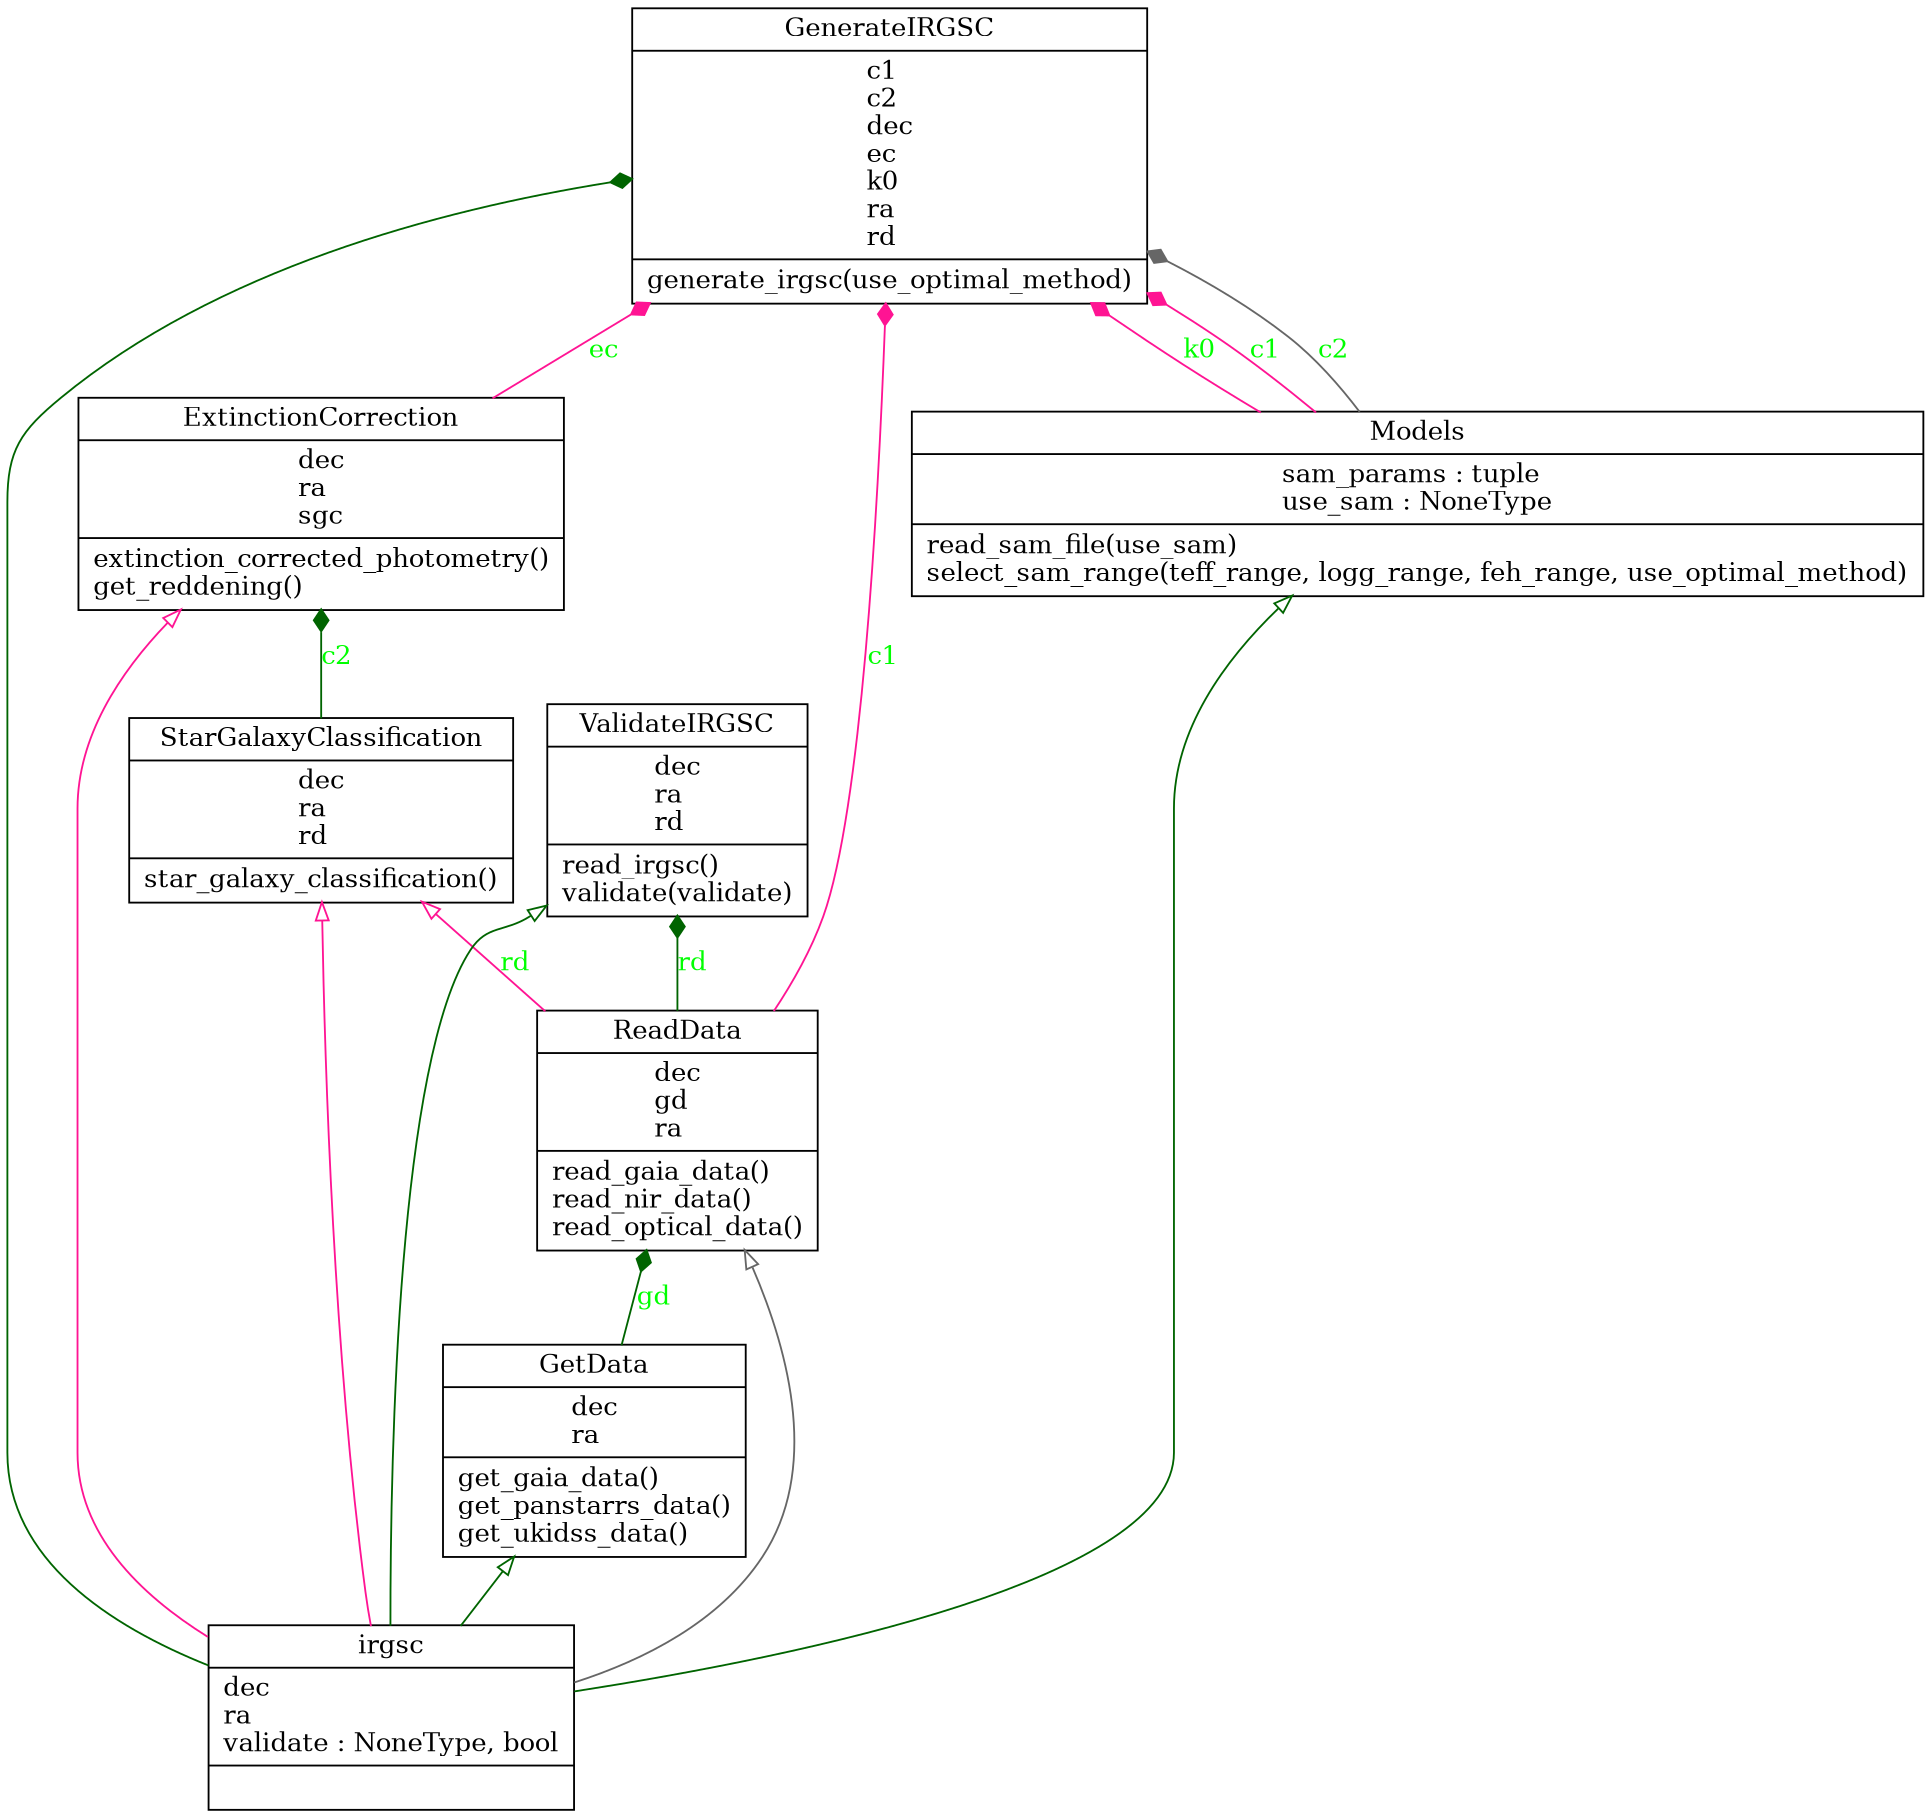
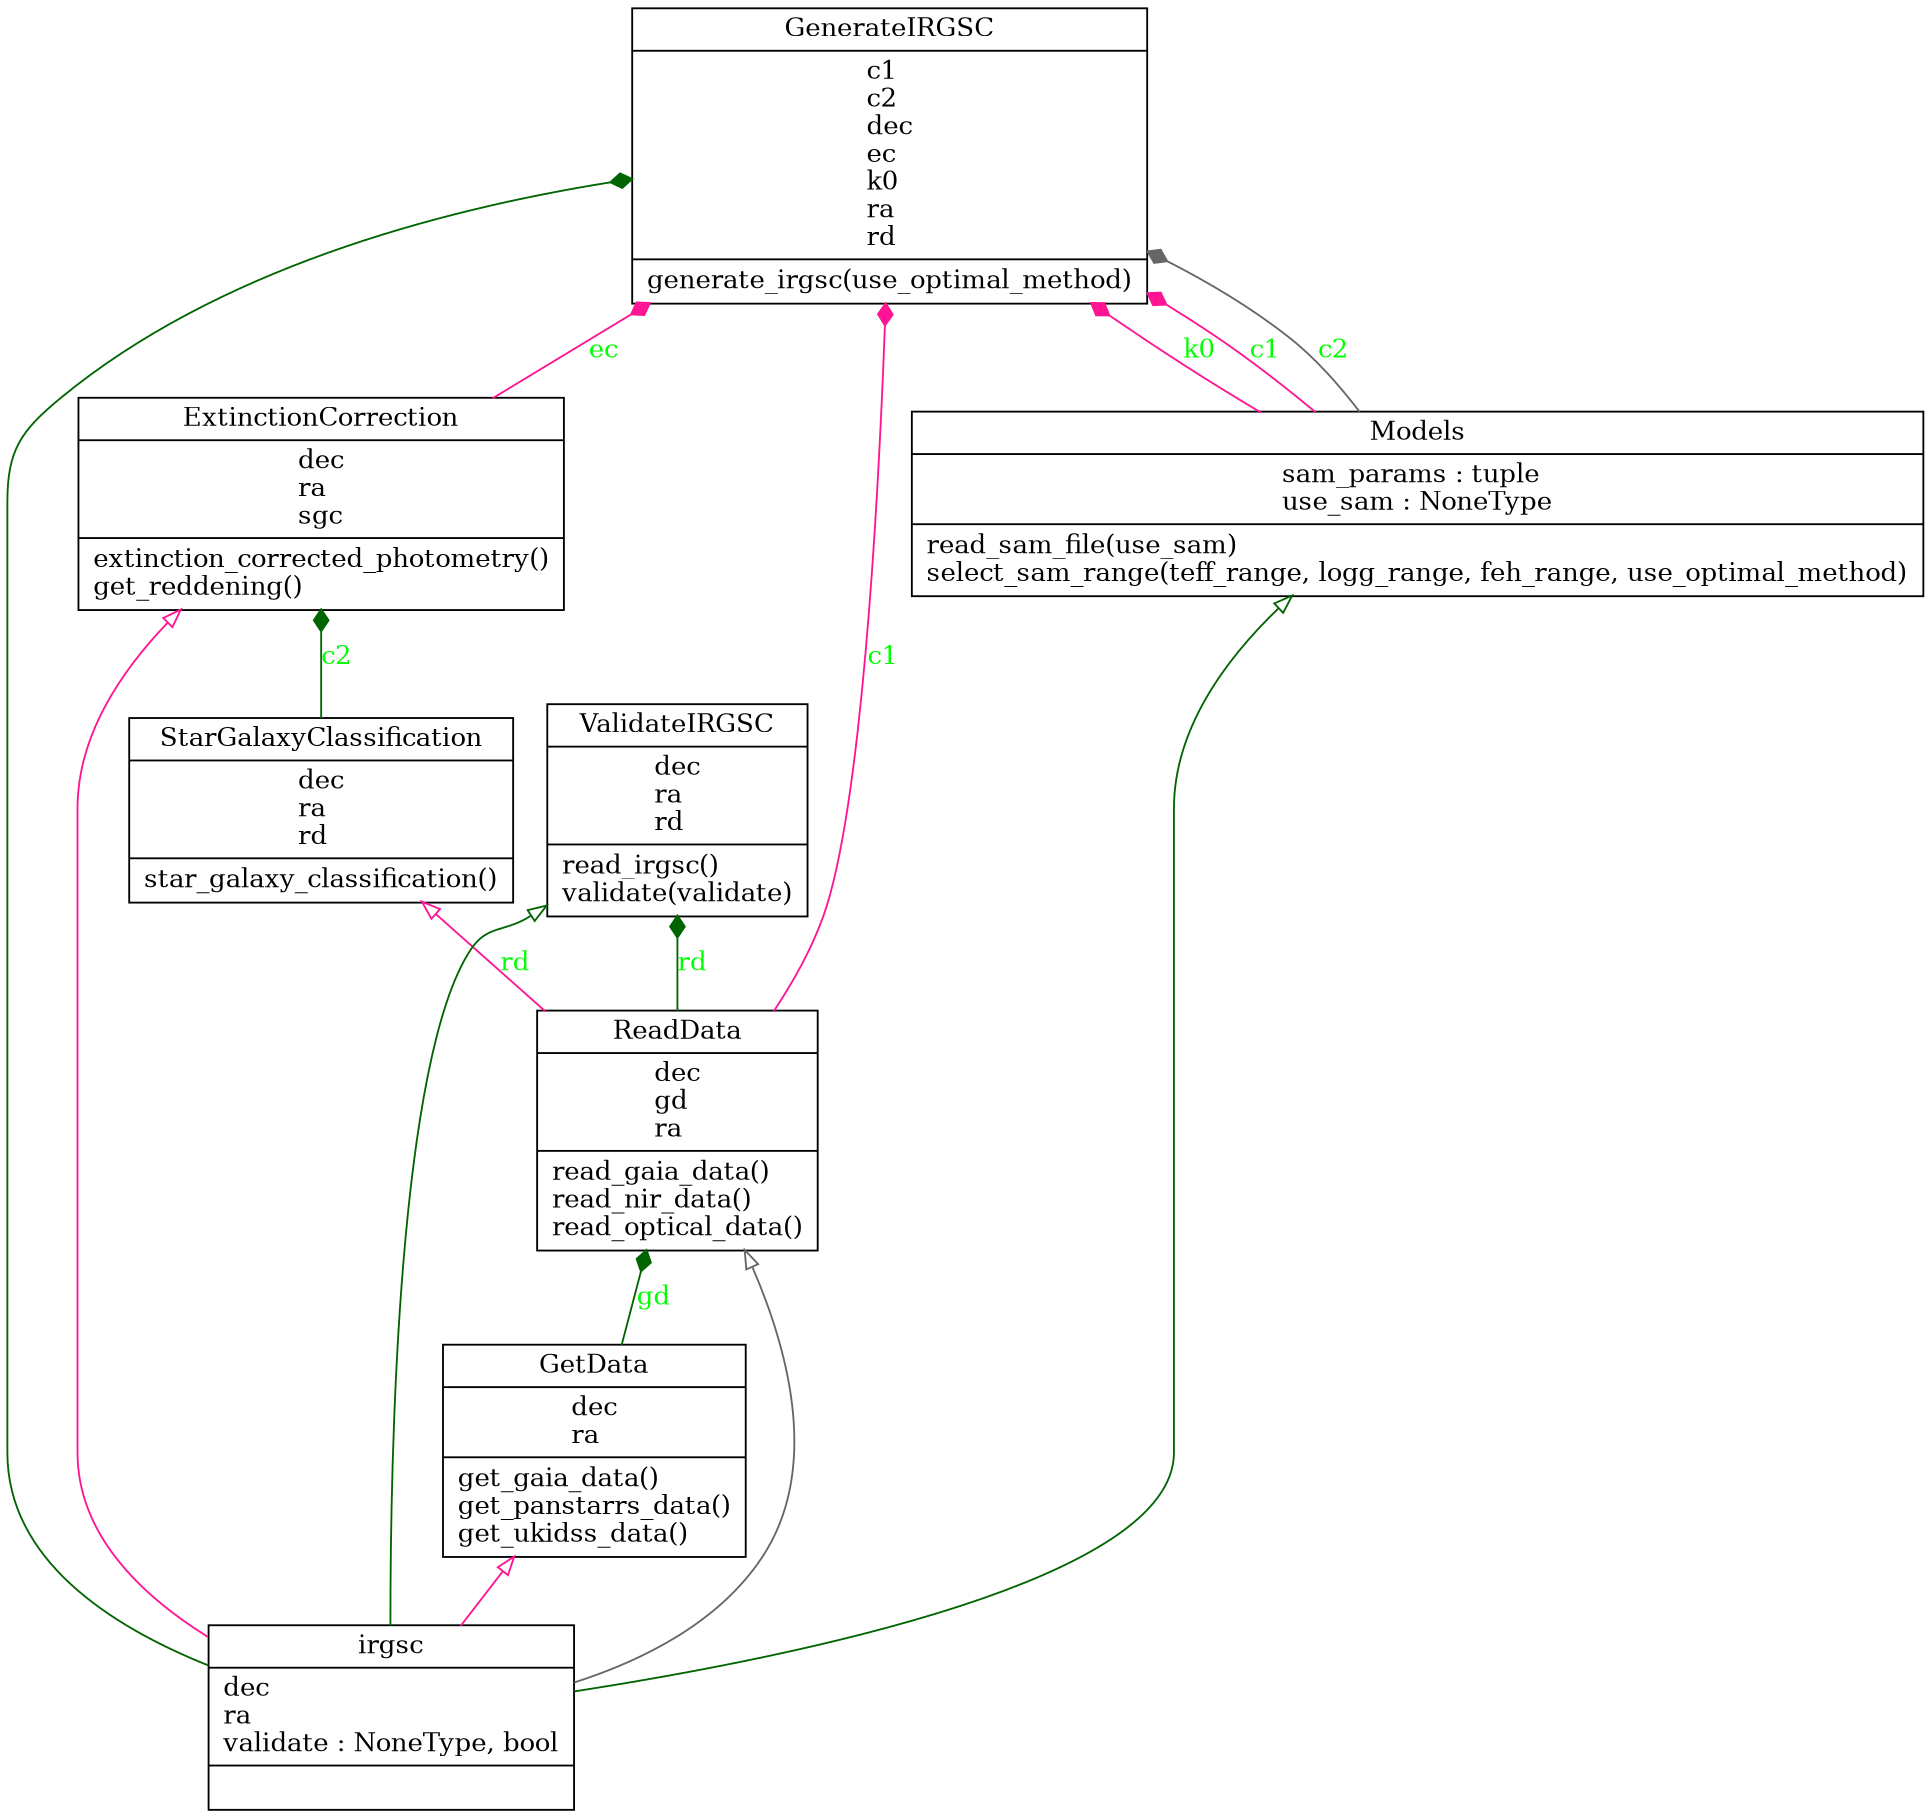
edge "irgsc" -> "StarGalaxyClassification": removed
edge "irgsc" -> "GetData": color darkgreen -> deeppink
